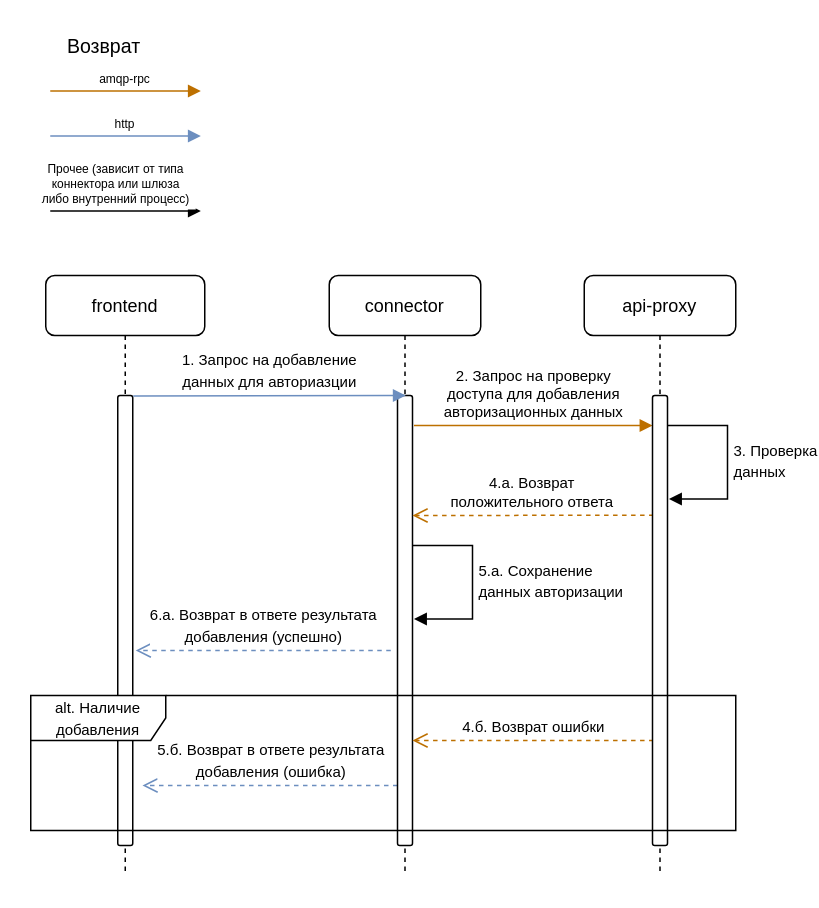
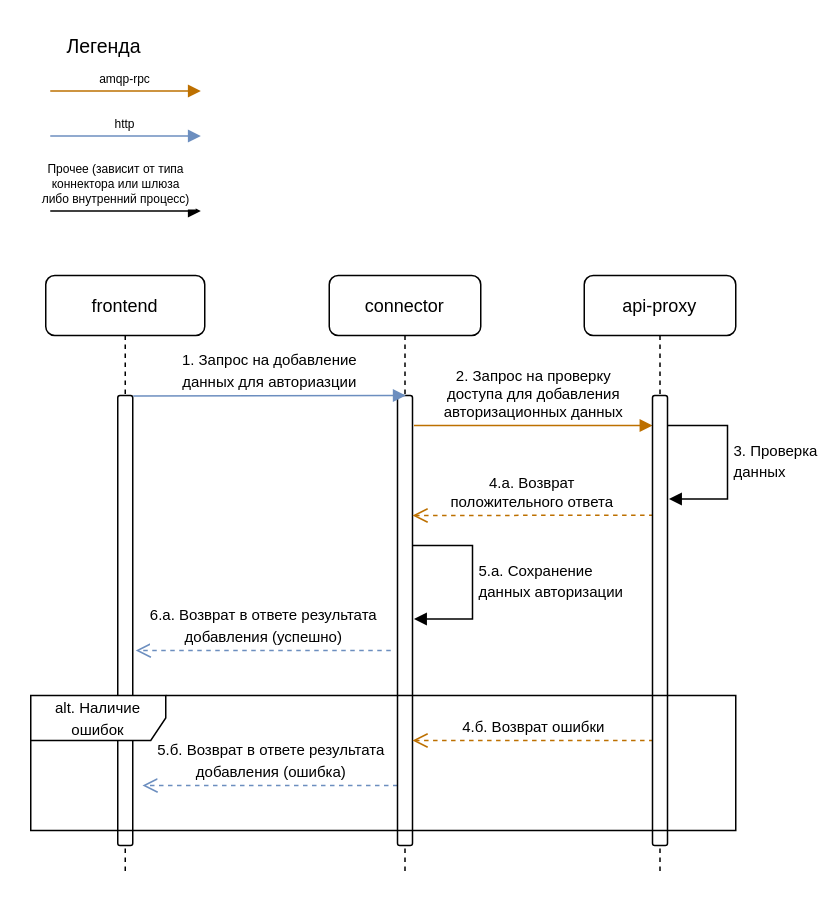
node "Возврат": label "Возврат" -> "Легенда"
node "alt. Наличие добавления": label "alt. Наличие добавления" -> "alt. Наличие ошибок"
